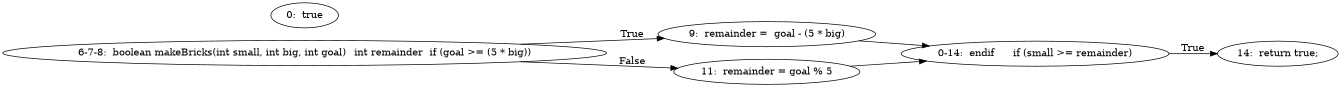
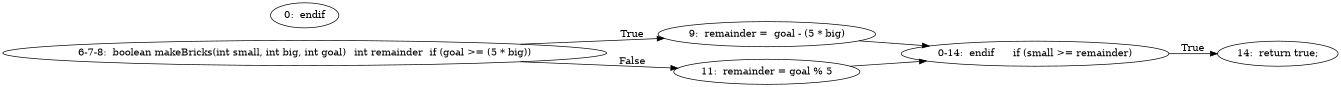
node "0:  true": label "0:  true" -> "0:  endif"
